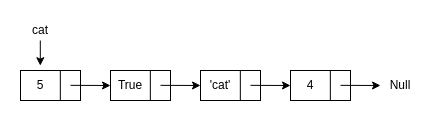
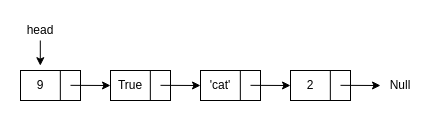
node "cat": label "cat" -> "head"
node "5": label "5" -> "9"
node "4": label "4" -> "2"
